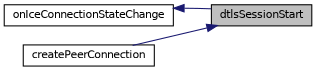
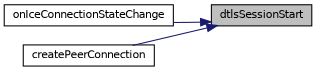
edge "dtlsSessionStart" -> "onIceConnectionStateChange": reversed
